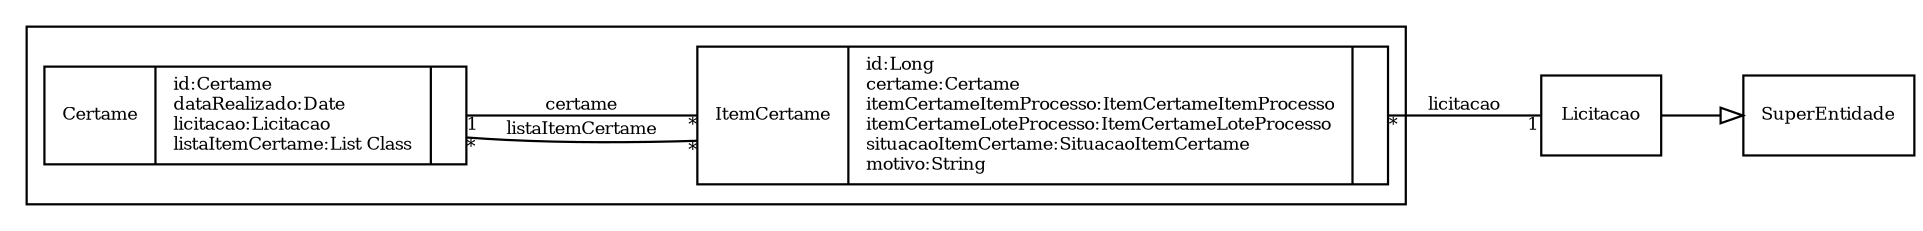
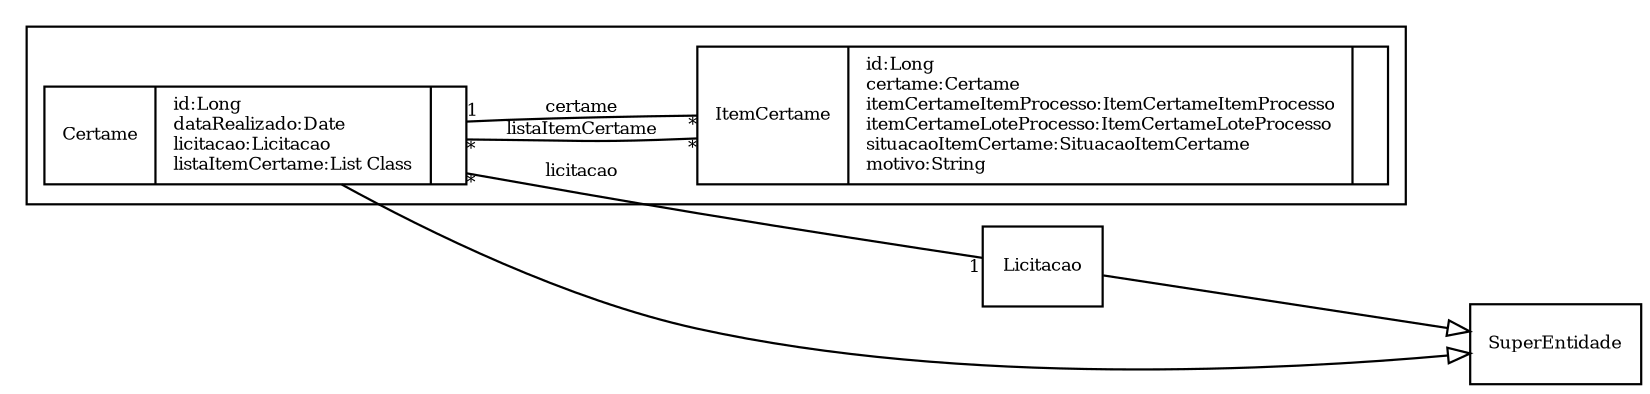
node "Certame": text "id:Certame" -> "id:Long"
edge "ItemCertame" -- "Licitacao": now "Certame" -- "Licitacao"
edge "Certame" -> "SuperEntidade": added
